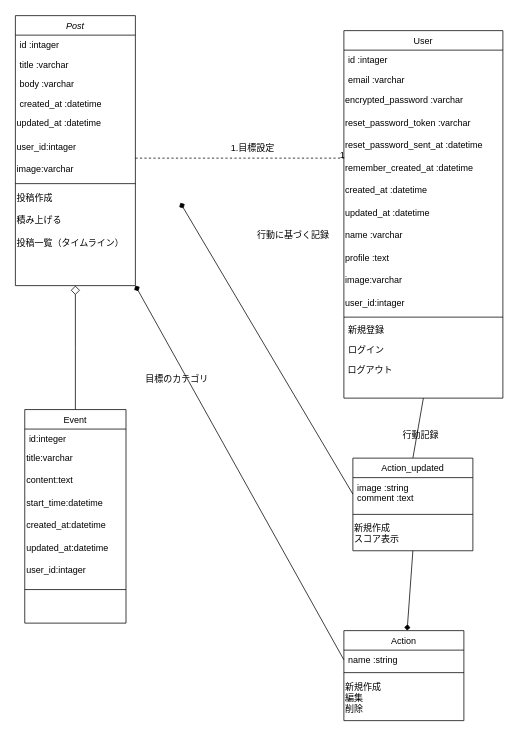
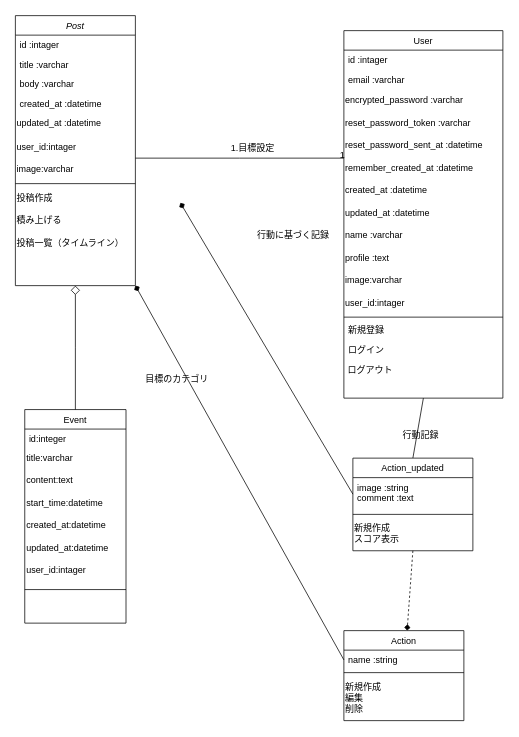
edge "Post" -- "User": style dashed -> solid
edge "Action_updated" -> "Action": style solid -> dashed
